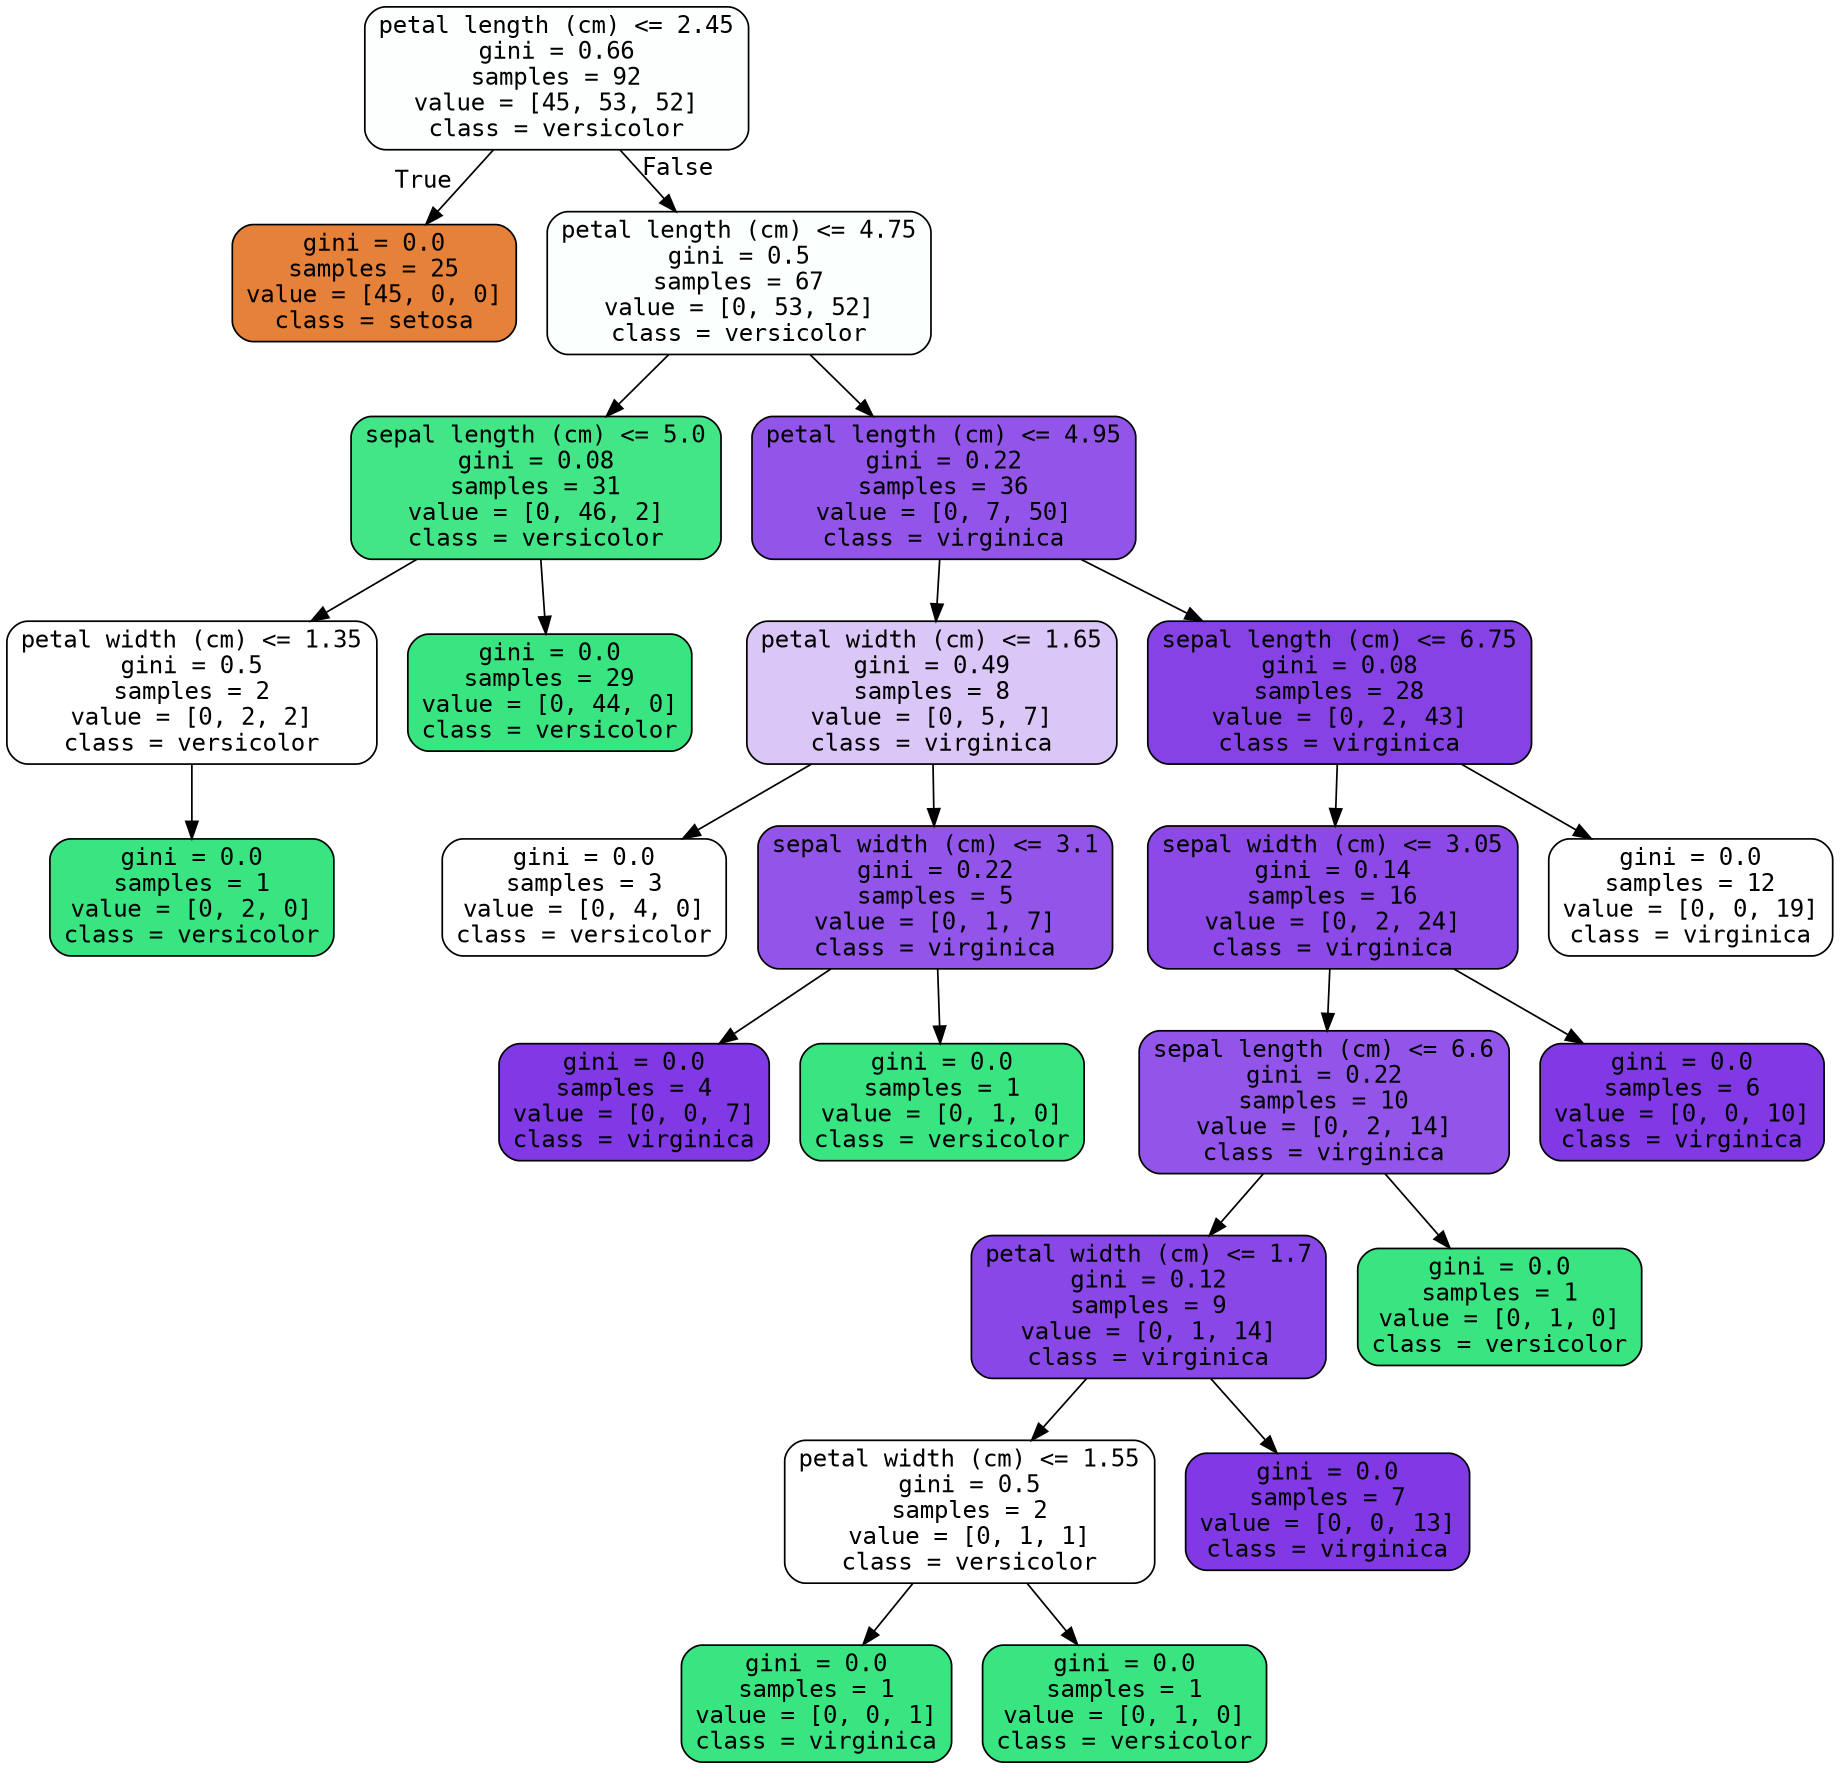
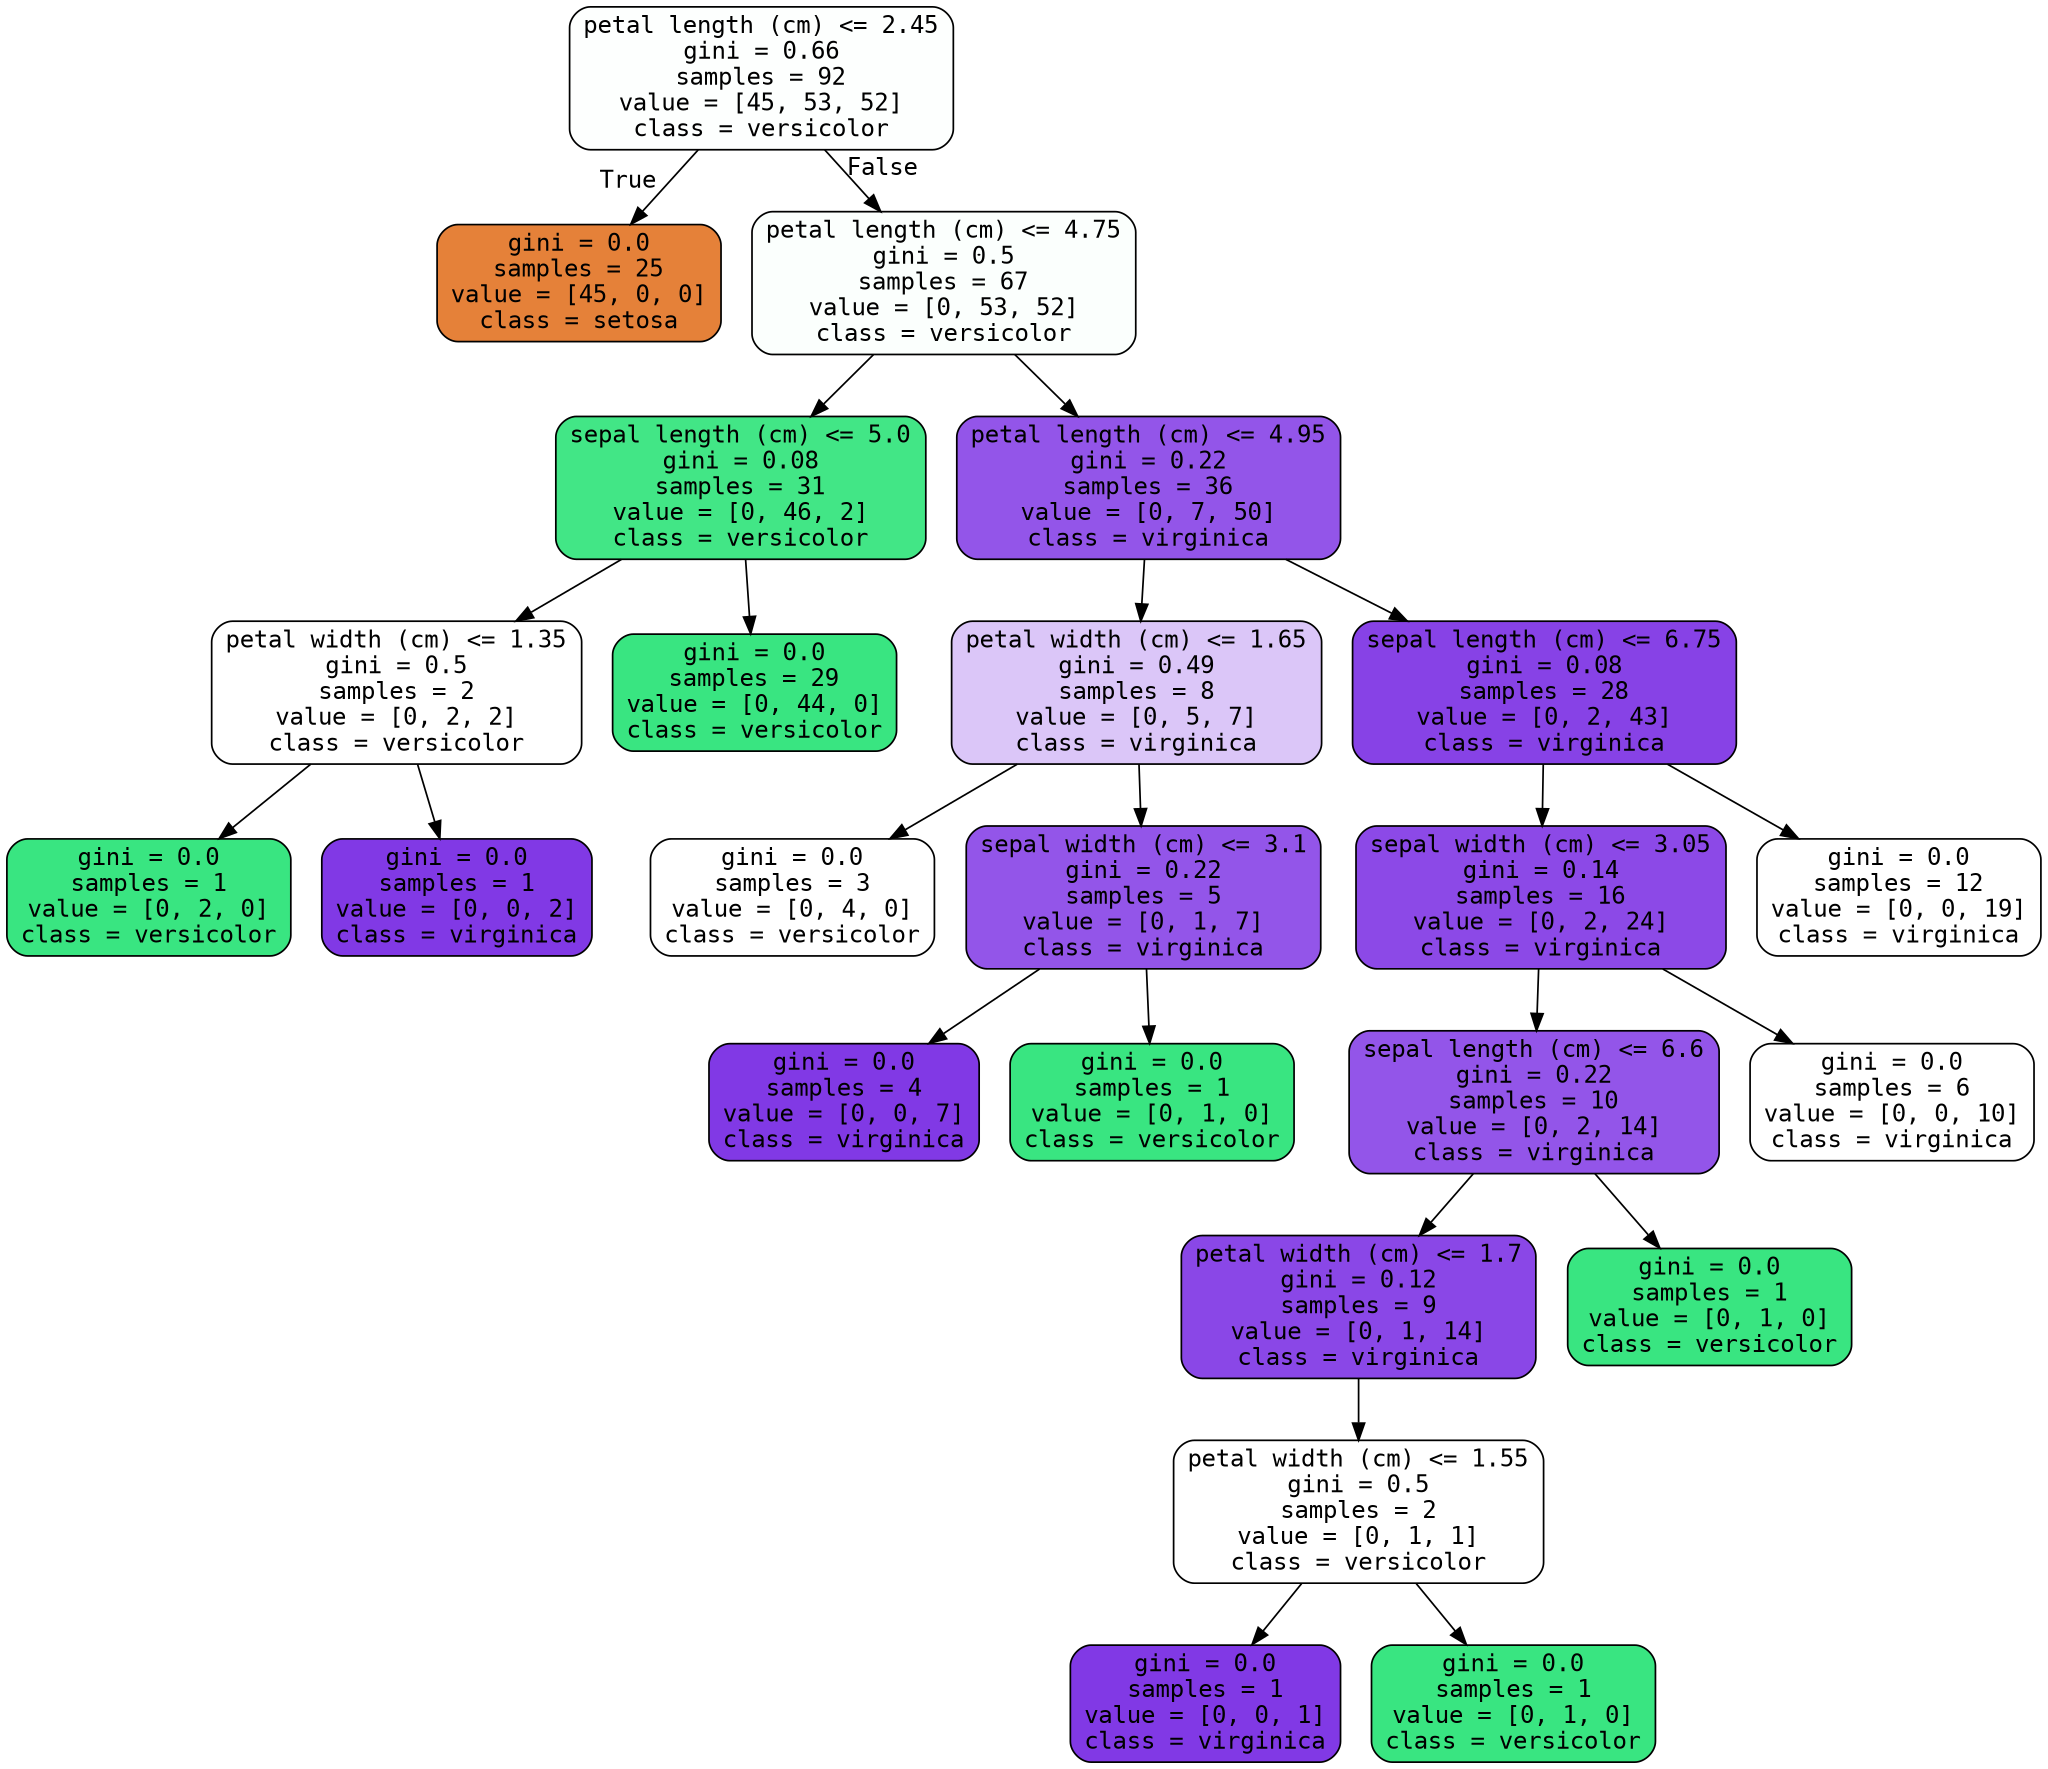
node "gini = 0.0 samples = 1 value = [0, 0, 2] class = virginica": added
node "gini = 0.0 samples = 6 value = [0, 0, 10] class = virginica": fillcolor #8139e5 -> #ffffff
node "gini = 0.0 samples = 7 value = [0, 0, 13] class = virginica": removed
node "gini = 0.0 samples = 1 value = [0, 0, 1] class = virginica": fillcolor #39e581 -> #8139e5
